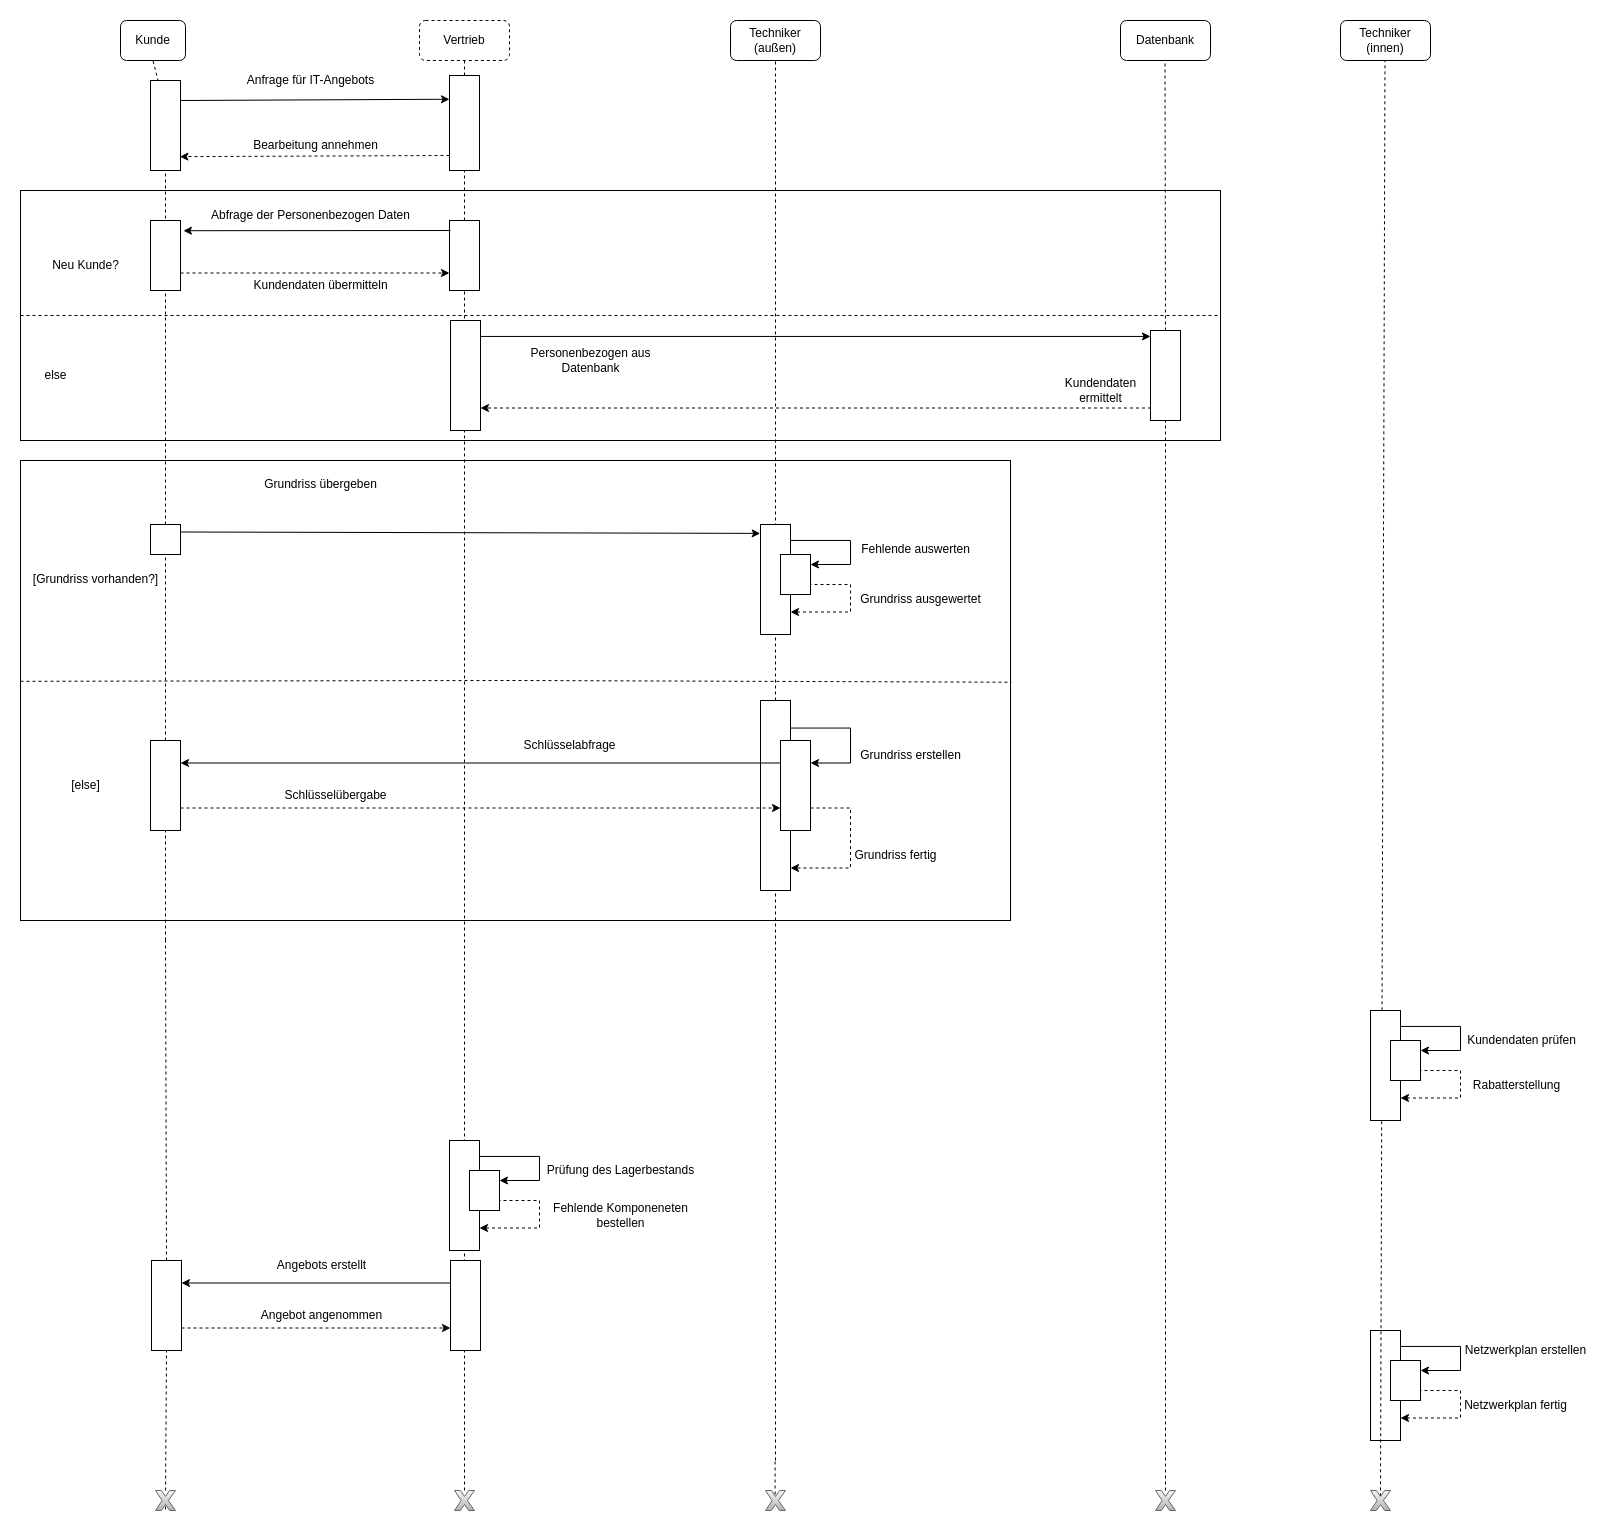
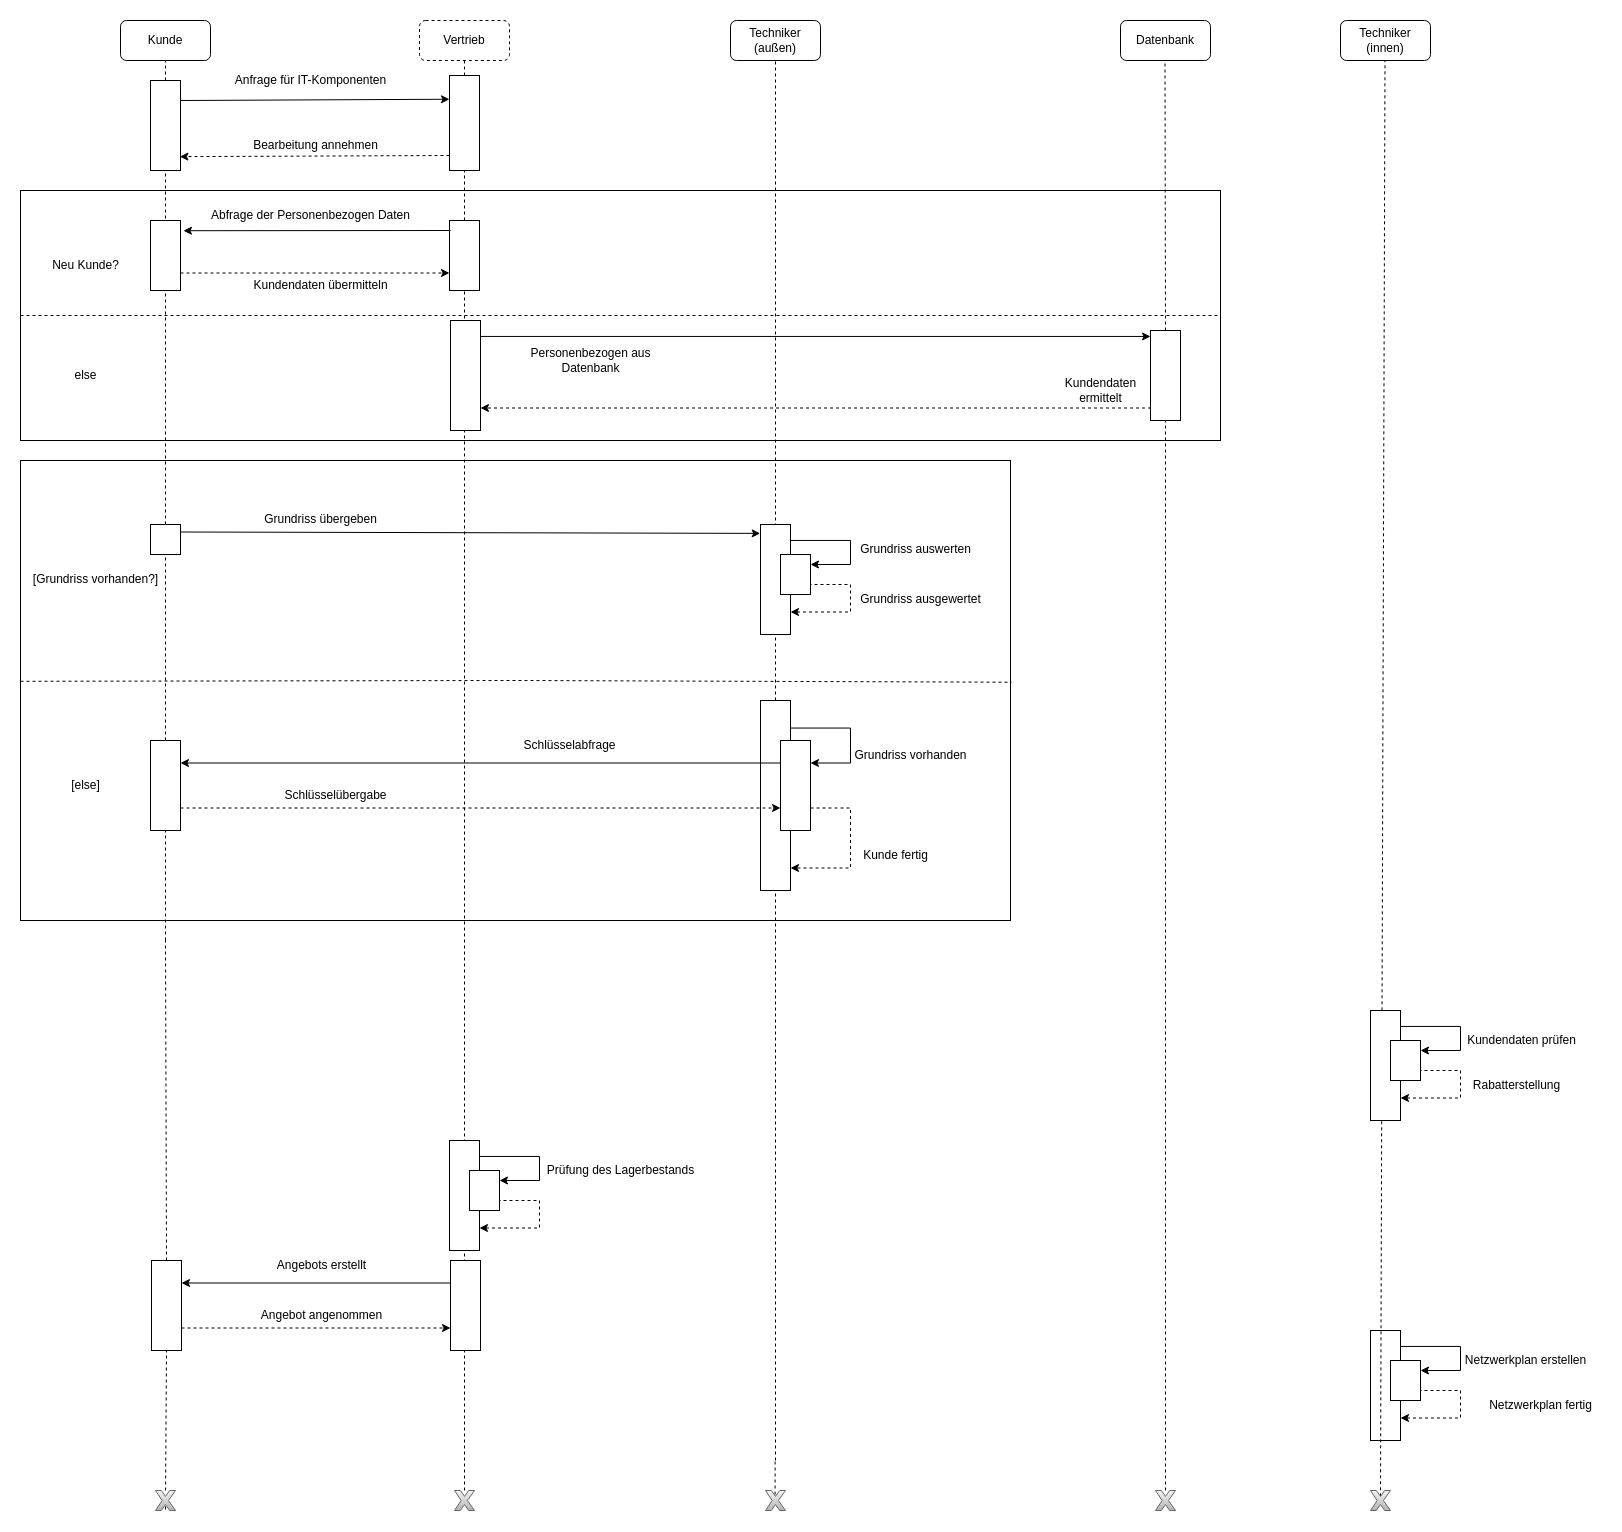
node "Kunde": size 65x40 -> 90x40
node "Anfrage für IT-Angebots": label "Anfrage für IT-Angebots" -> "Anfrage für IT-Komponenten"
node "else": moved (56, 376) -> (86, 376)
node "Grundriss übergeben": moved (321, 485) -> (321, 520)
node "Fehlende auswerten": label "Fehlende auswerten" -> "Grundriss auswerten"
node "Grundriss erstellen": label "Grundriss erstellen" -> "Grundriss vorhanden"
node "Grundriss fertig": label "Grundriss fertig" -> "Kunde fertig"
node "Fehlende Komponeneten bestellen": removed
node "Netzwerkplan erstellen": moved (1526, 1351) -> (1526, 1361)
node "Netzwerkplan fertig": moved (1516, 1406) -> (1541, 1406)
